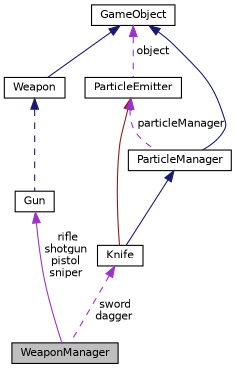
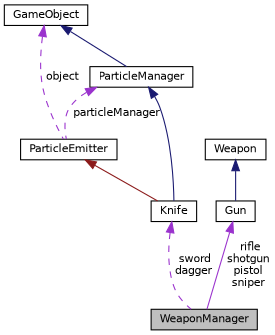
edge "Weapon" -> "GameObject": removed
edge "ParticleManager" -> "ParticleEmitter": reversed
edge "Gun" -> "Weapon": style dashed -> solid
